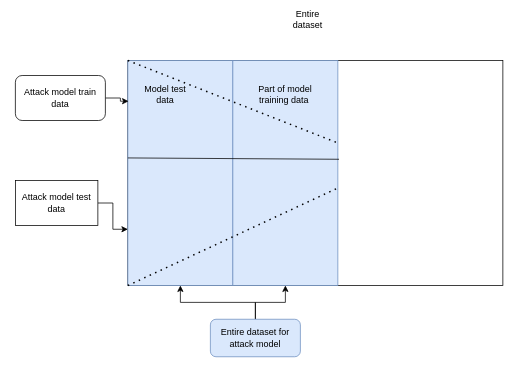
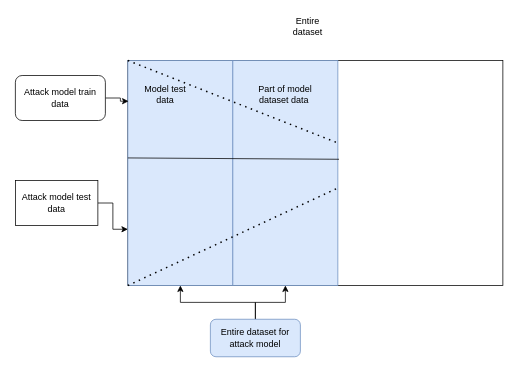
node "Entire dataset": moved (308, 19) -> (308, 27)
node "Part of model training data": label "Part of model training data" -> "Part of model dataset data"
